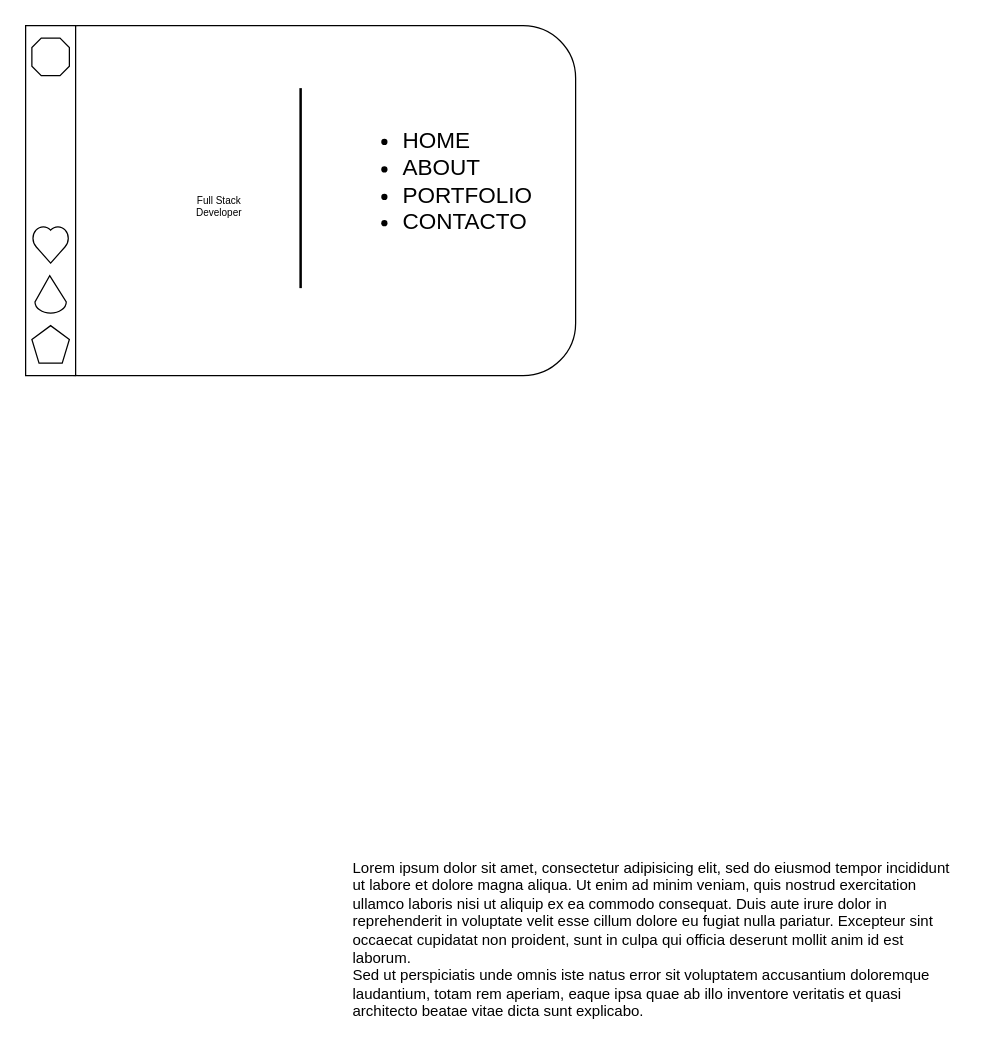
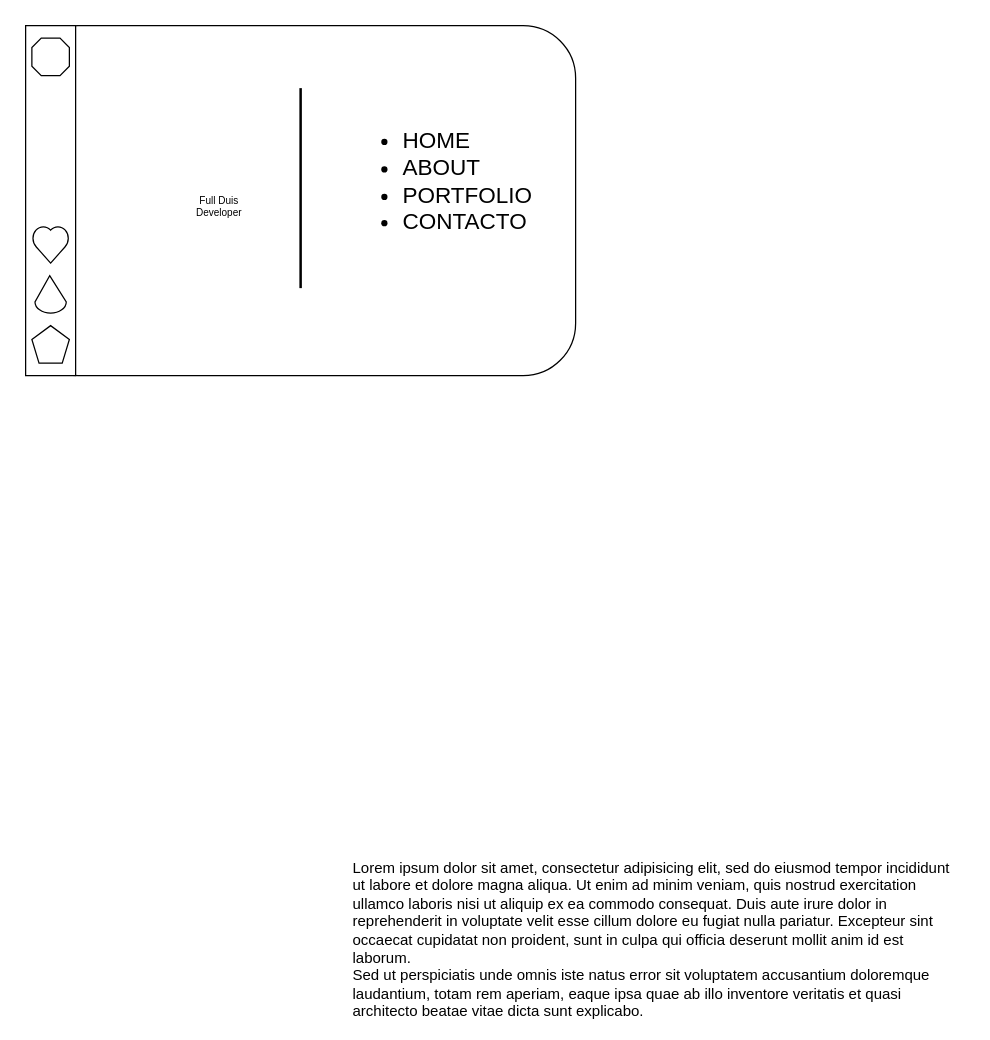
node "Full Stack Developer": label "Full Stack Developer" -> "Full Duis Developer"
